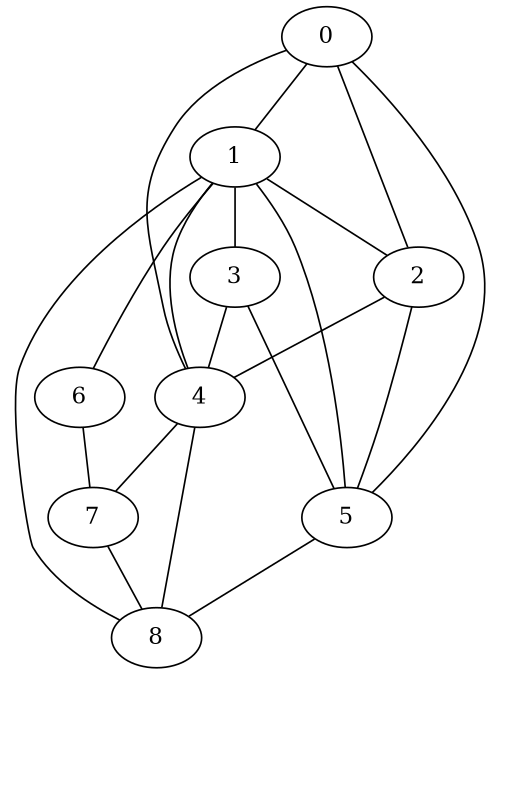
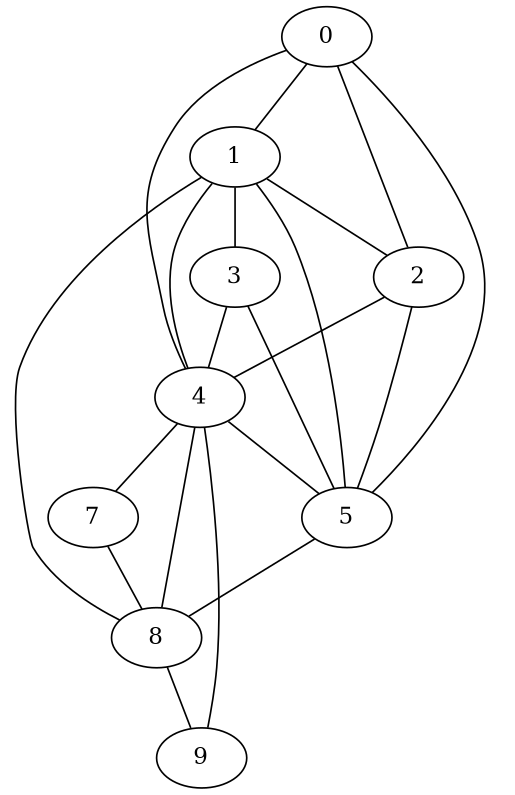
node "6": removed
edge "4" -- "5": added
node "9": added
